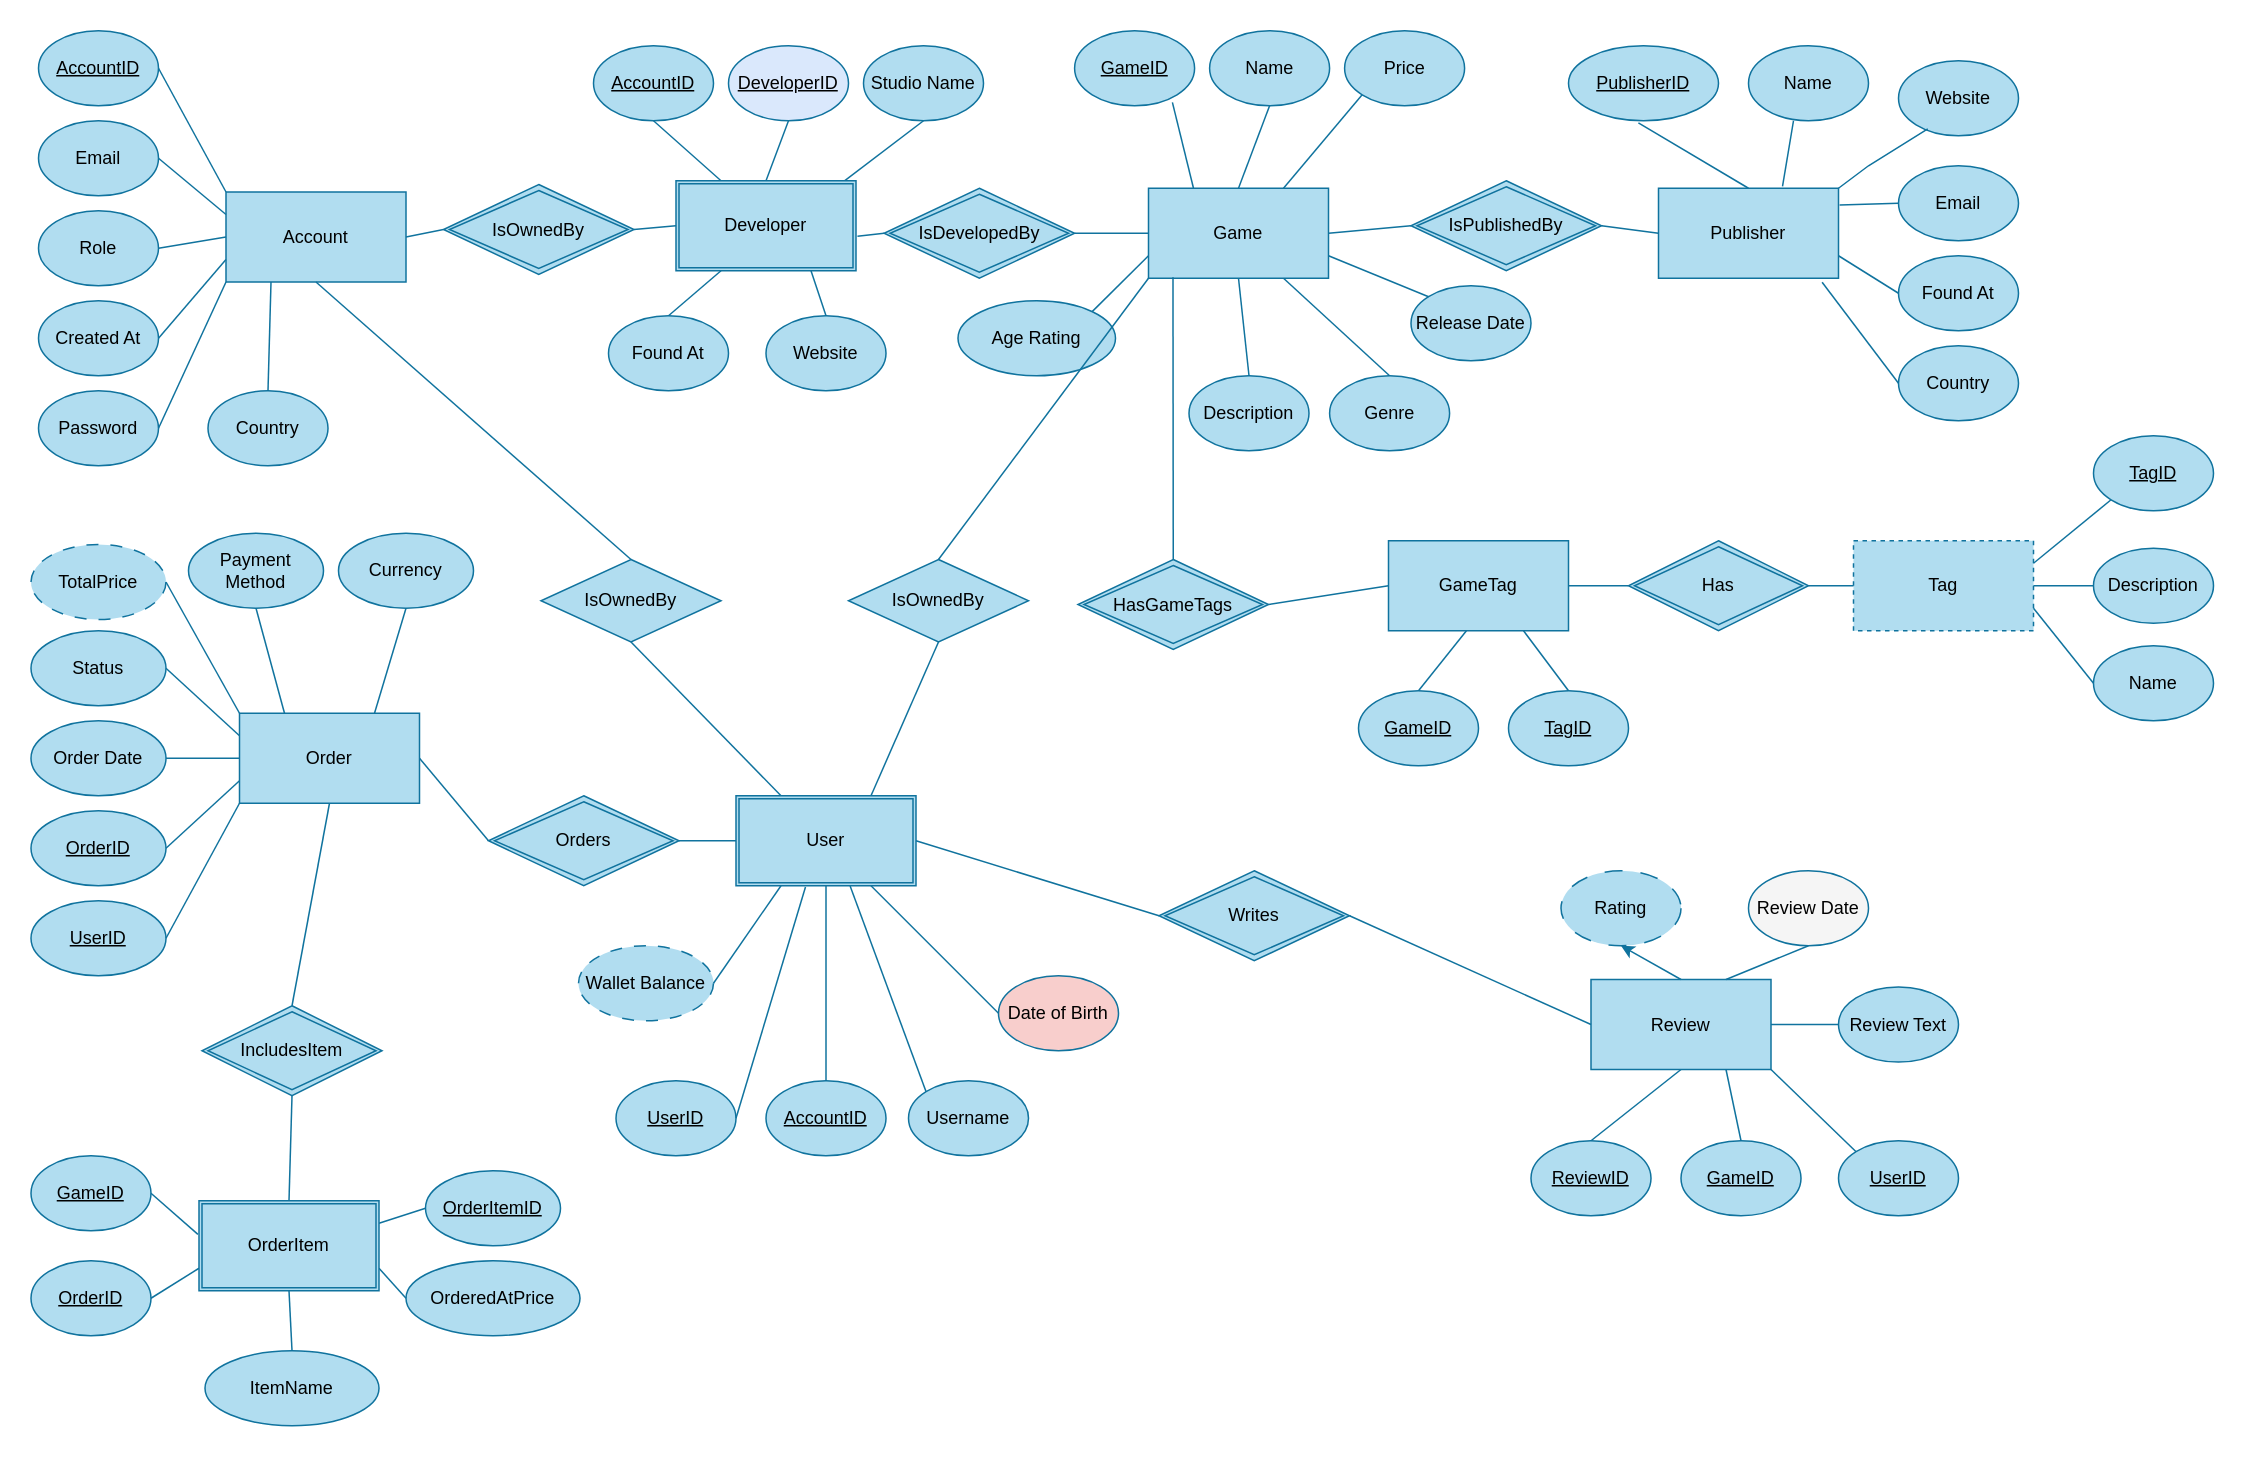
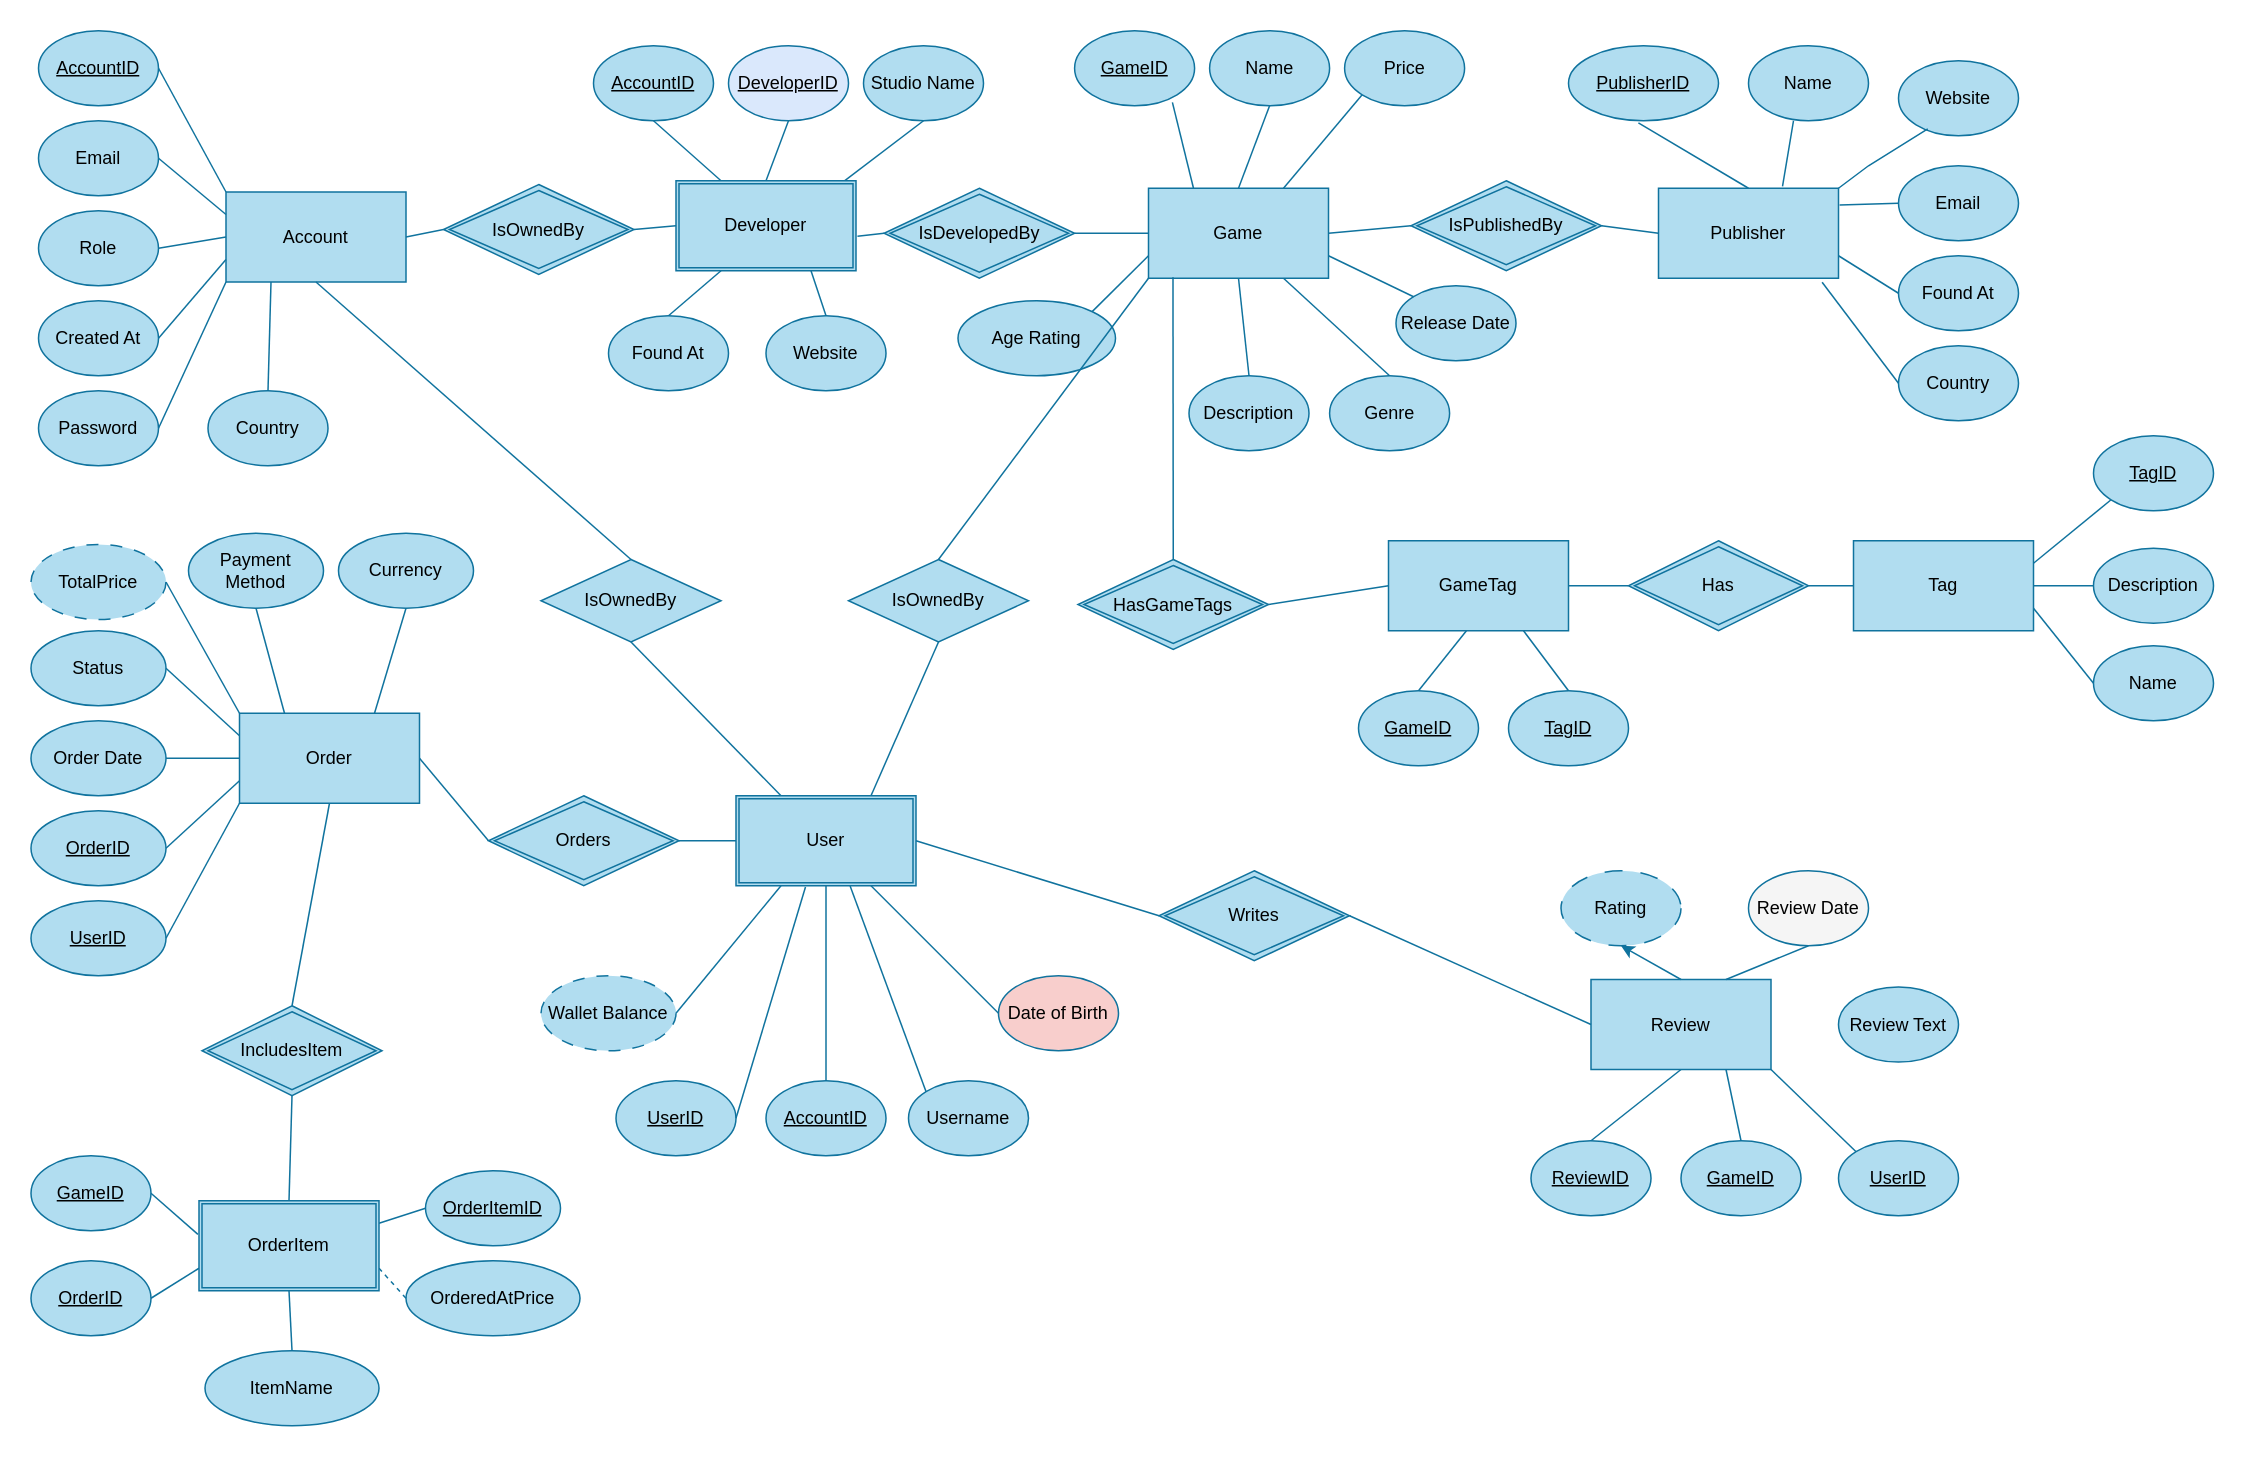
node "Release Date": moved (1471, 323) -> (1456, 323)
node "Tag": style dashed -> solid
node "Wallet Balance": moved (646, 983) -> (608, 1013)
edge "Review" -- "Review Text": removed
edge "OrderItem" -- "OrderedAtPrice": style solid -> dashed
